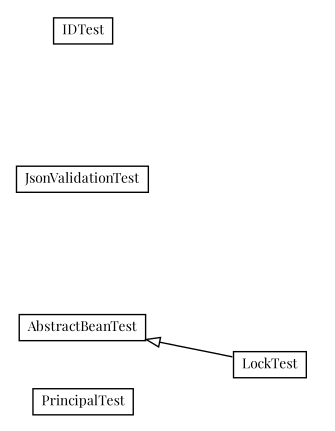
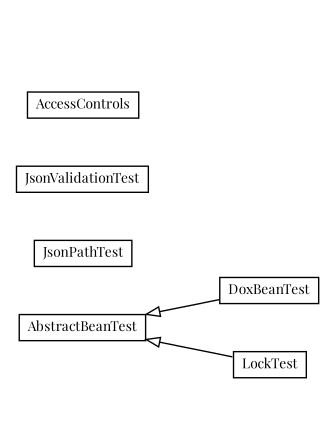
node "IDTest": removed
node "AccessControls": added
node "JsonPathTest": added
node "DoxBeanTest": added
node "PrincipalTest": removed
